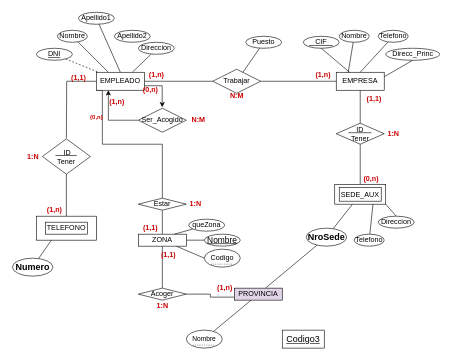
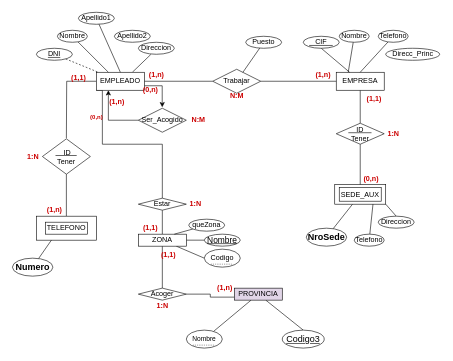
edge "Direcc_Princ" -- "EMPRESA": removed
edge "NroSede" -- "PROVINCIA": now "Codigo3" -- "PROVINCIA"
node "Codigo3": shape rectangle -> ellipse
